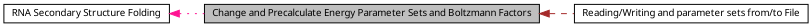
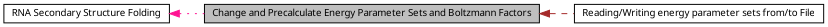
node "Reading/Writing and parameter sets from/to File": label "Reading/Writing and parameter sets from/to File" -> "Reading/Writing energy parameter sets from/to File"
